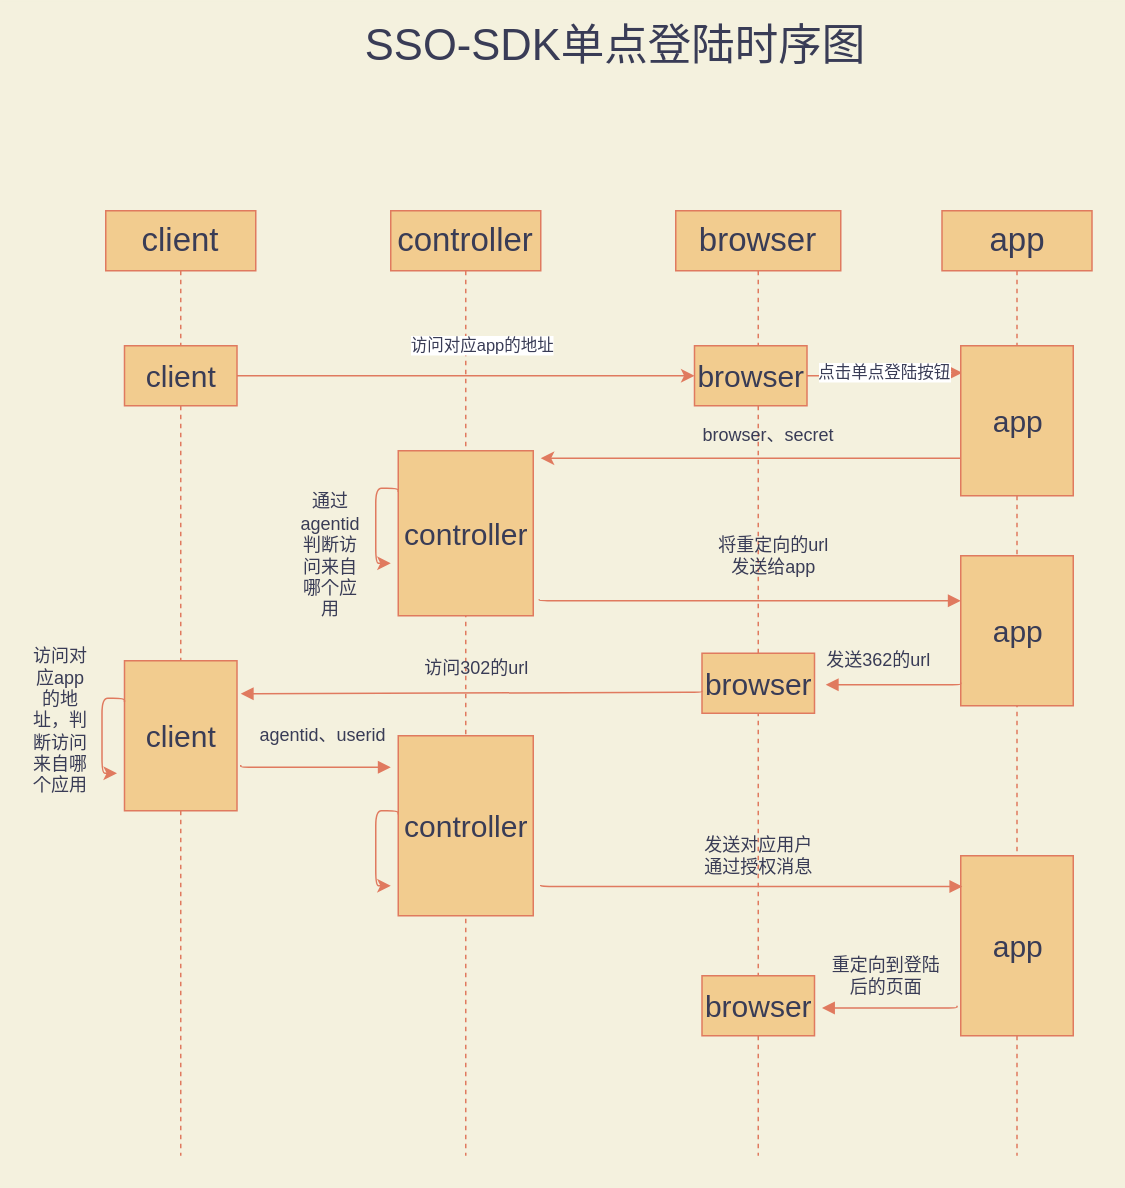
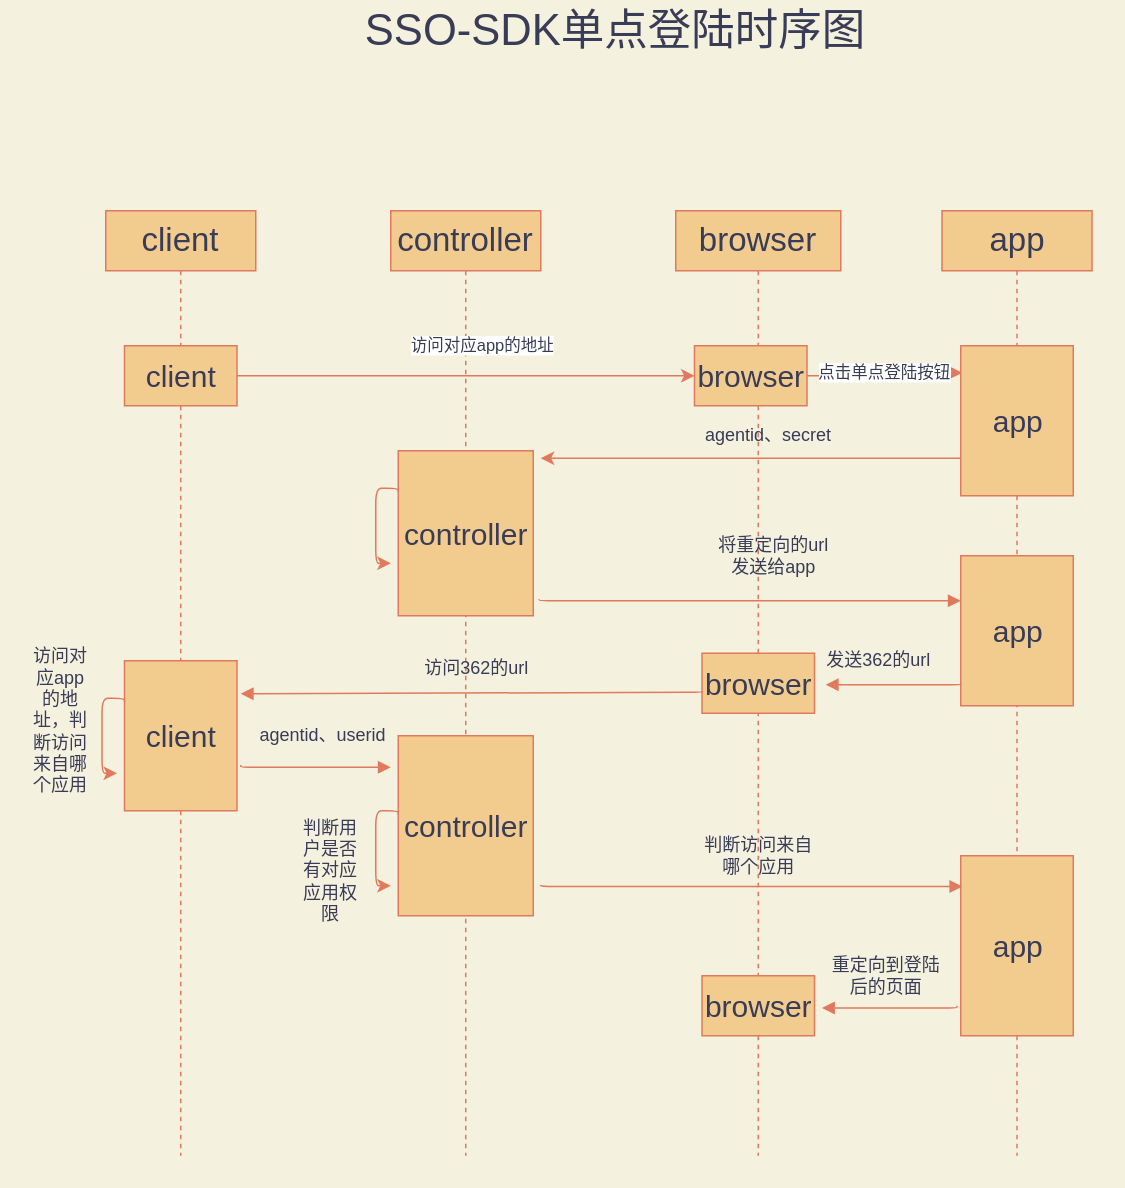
node "SSO-SDK单点登陆时序图": moved (616, 46) -> (616, 31)
node "browser、secret": label "browser、secret" -> "agentid、secret"
node "通过agentid判断访问来自哪个应用": removed
node "访问302的url": label "访问302的url" -> "访问362的url"
node "发送对应用户通过授权消息": label "发送对应用户通过授权消息" -> "判断访问来自哪个应用"
node "判断用户是否有对应应用权限": added
